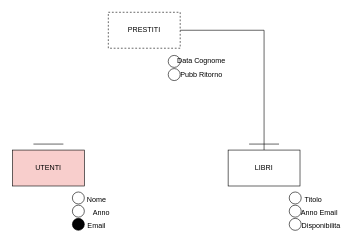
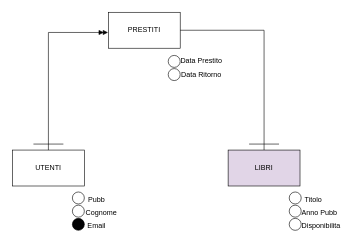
node "PRESTITI": style dashed -> solid
node "Data Cognome": label "Data Cognome" -> "Data Prestito"
edge "UTENTI" -> "PRESTITI": added
node "Pubb Ritorno": label "Pubb Ritorno" -> "Data Ritorno"
node "UTENTI": fillcolor #f8cecc -> #ffffff
node "LIBRI": fillcolor #ffffff -> #e1d5e7
node "Nome": label "Nome" -> "Pubb"
node "Anno": label "Anno" -> "Cognome"
node "Anno Email": label "Anno Email" -> "Anno Pubb"
